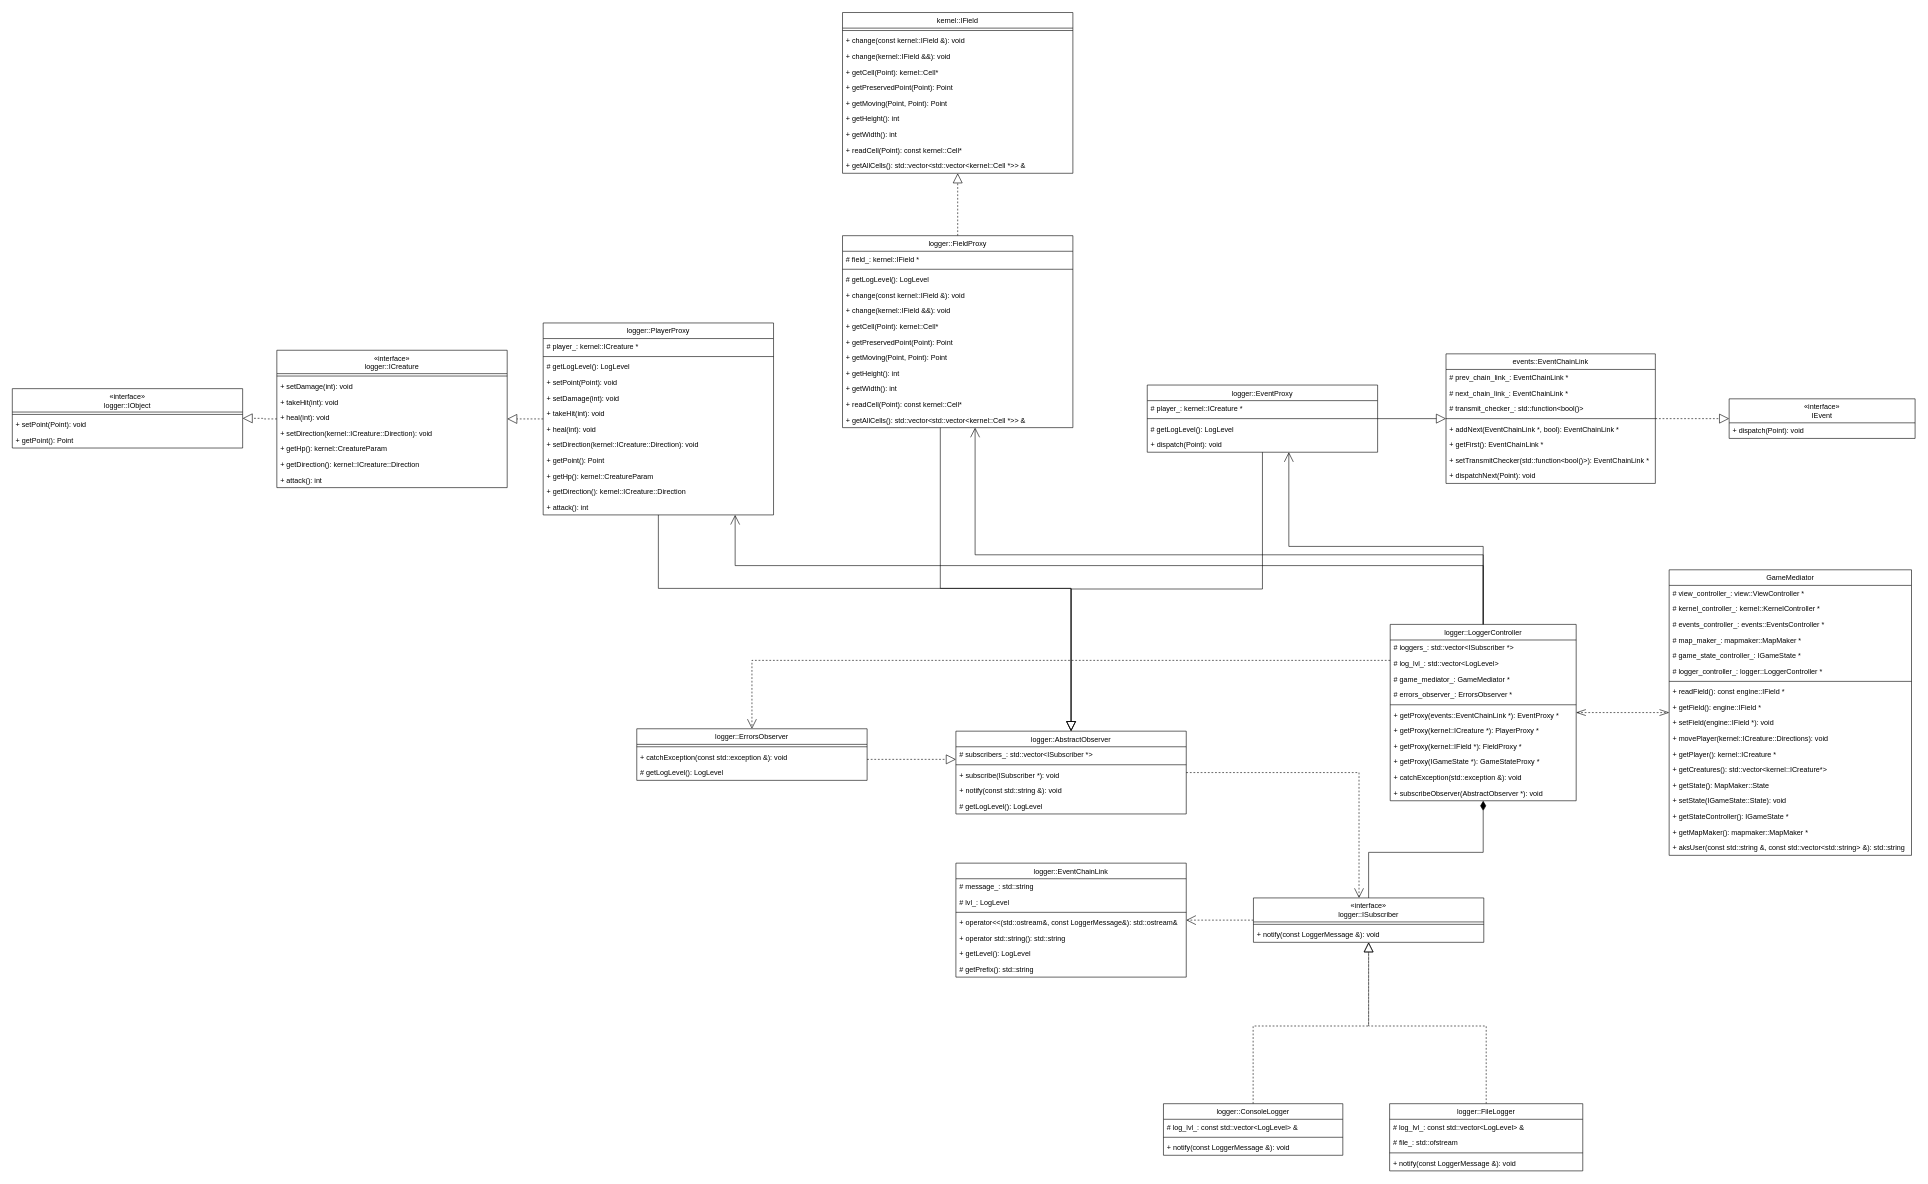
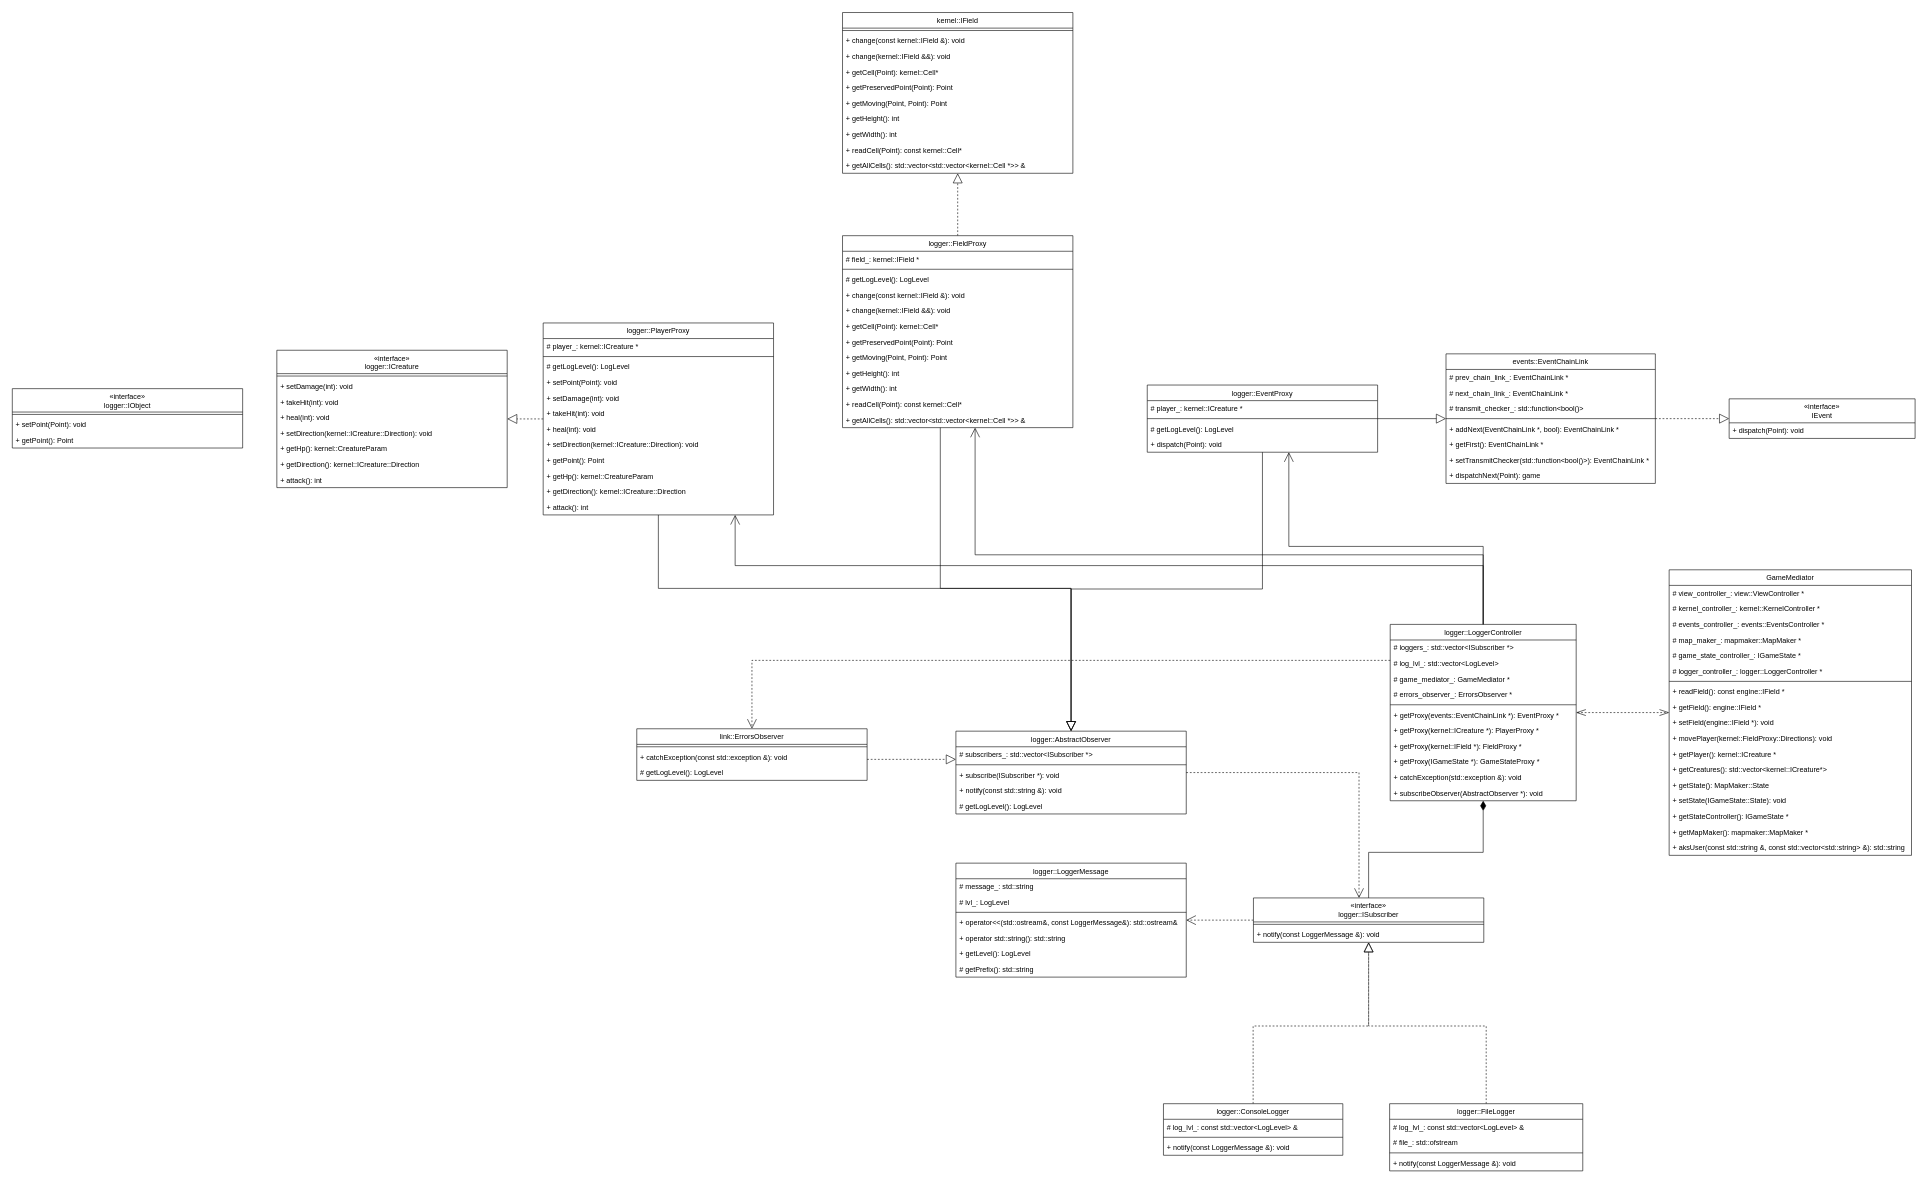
edge "«interface» logger::ICreature" -> "«interface» logger::IObject": removed
node "+ dispatchNext(Point): void": label "+ dispatchNext(Point): void" -> "+ dispatchNext(Point): game"
node "logger::ErrorsObserver": label "logger::ErrorsObserver" -> "link::ErrorsObserver"
node "+ movePlayer(kernel::ICreature::Directions): void": label "+ movePlayer(kernel::ICreature::Directions): void" -> "+ movePlayer(kernel::FieldProxy::Directions): void"
node "logger::EventChainLink": label "logger::EventChainLink" -> "logger::LoggerMessage"
